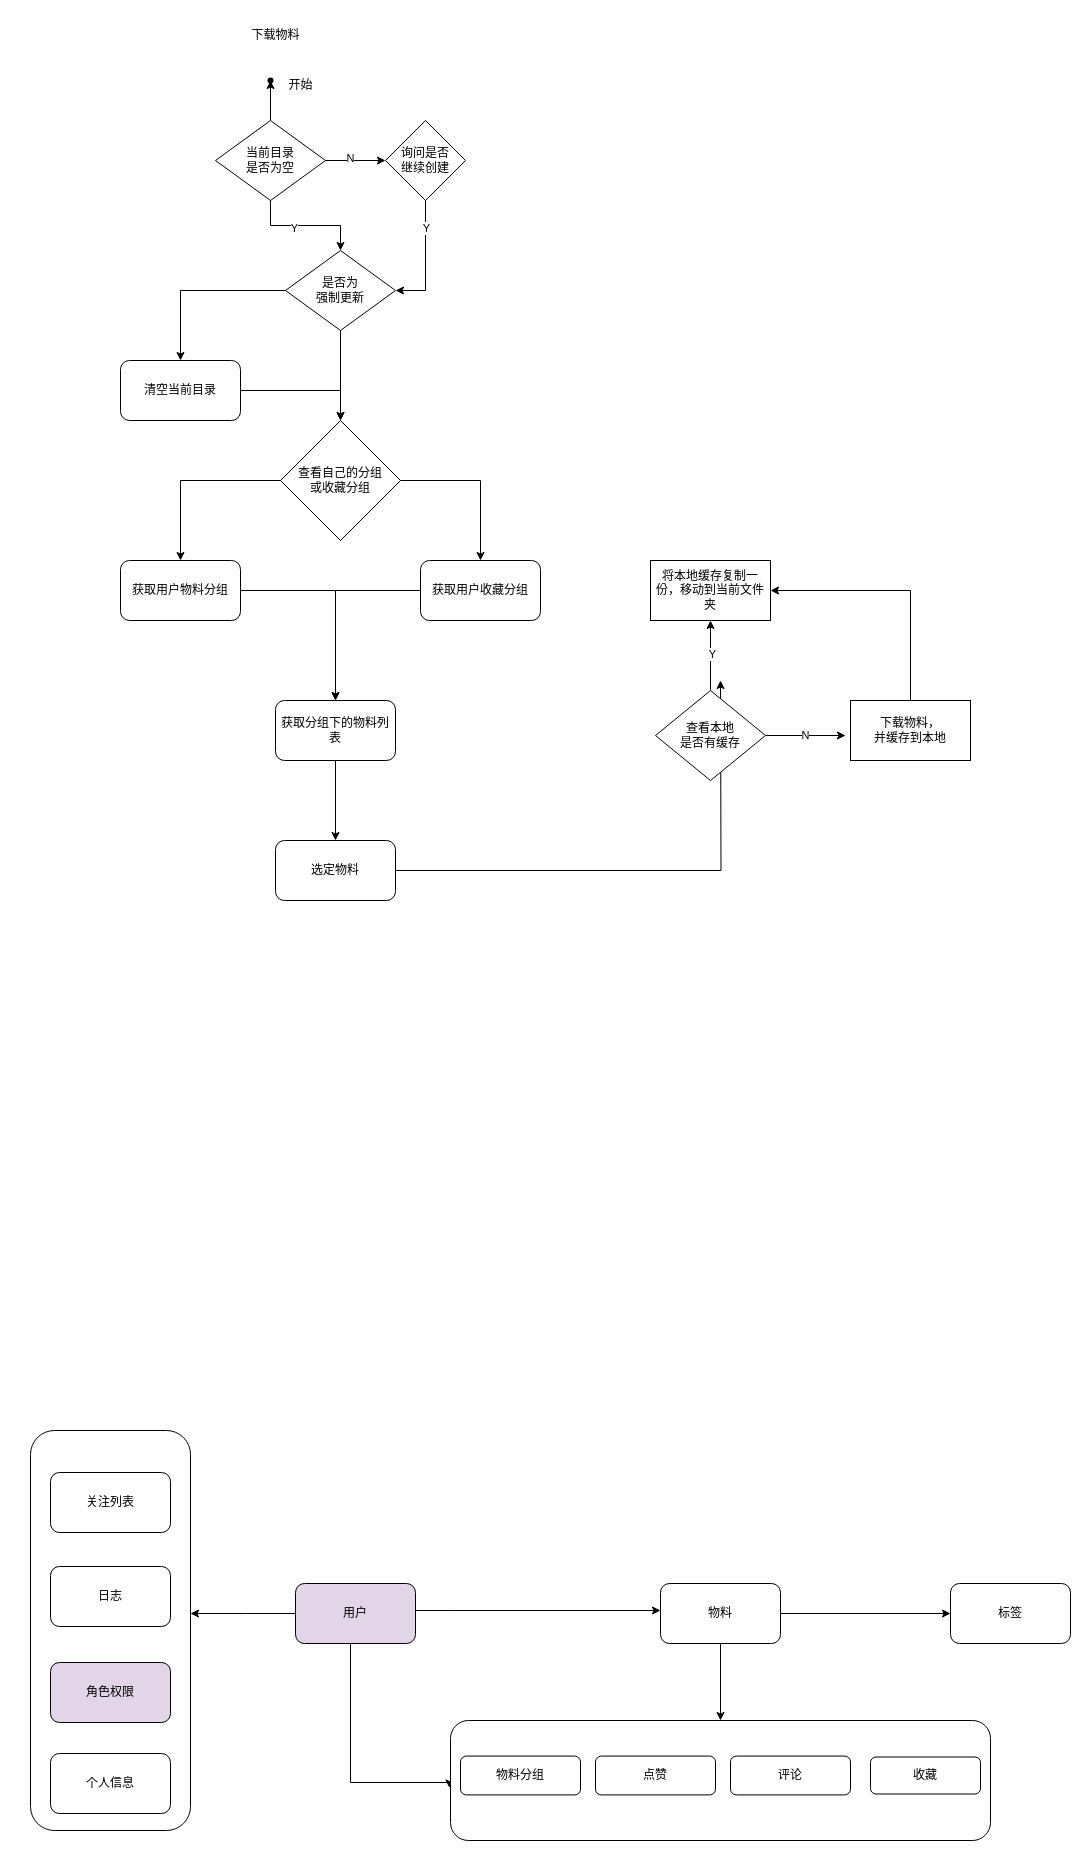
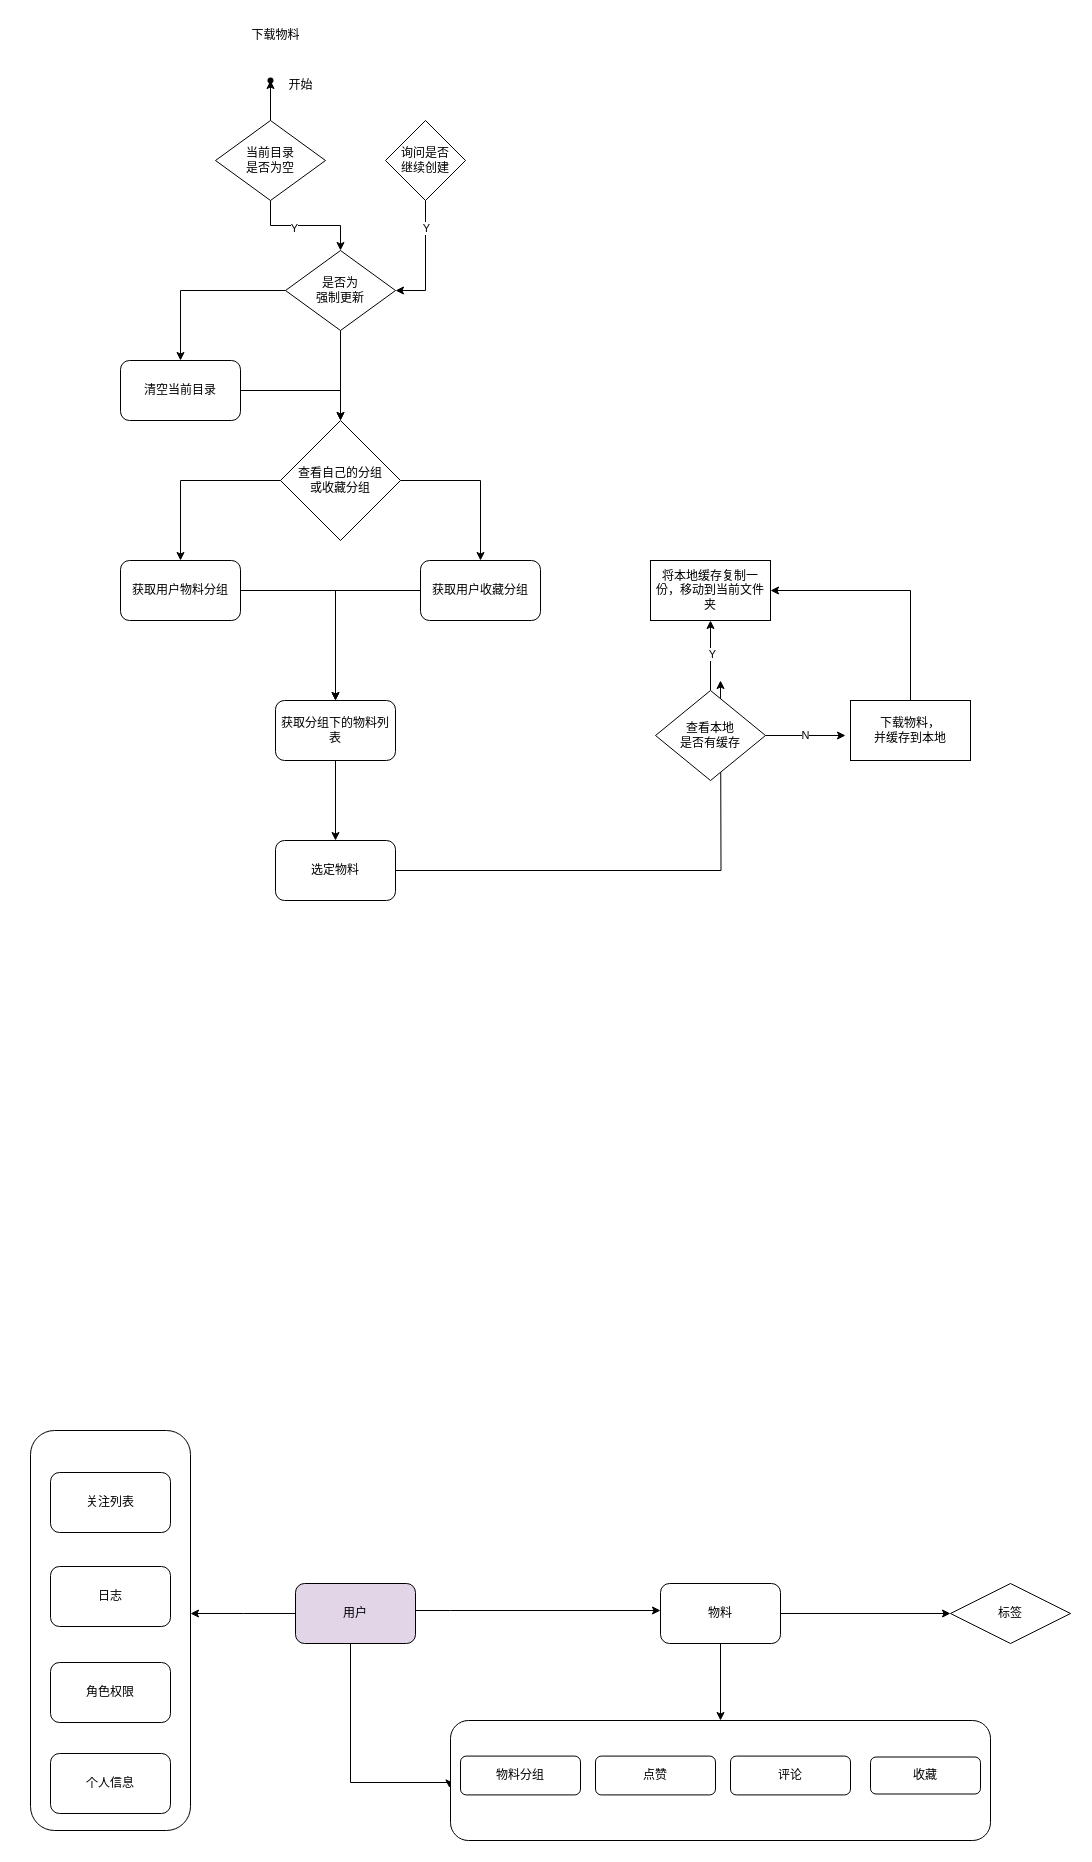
edge "当前目录 是否为空" -> "询问是否 继续创建": removed, label "N"
node "标签": shape rounded rectangle -> diamond
node "角色权限": fillcolor #e1d5e7 -> #ffffff
